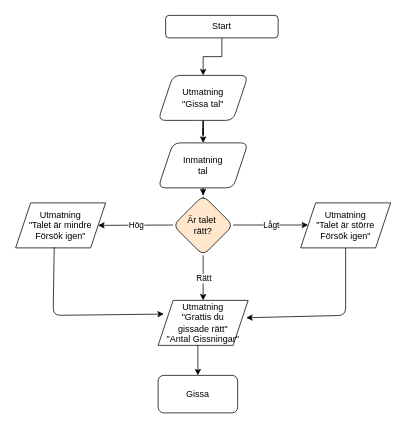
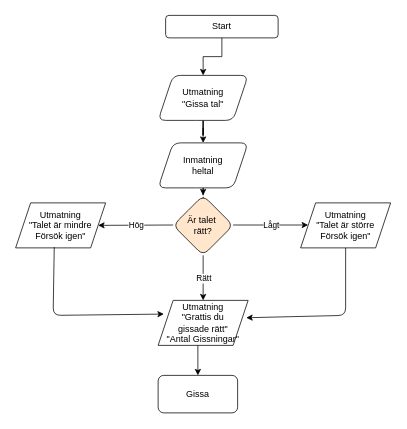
node "Inmatning tal": label "Inmatning tal" -> "Inmatning heltal"
